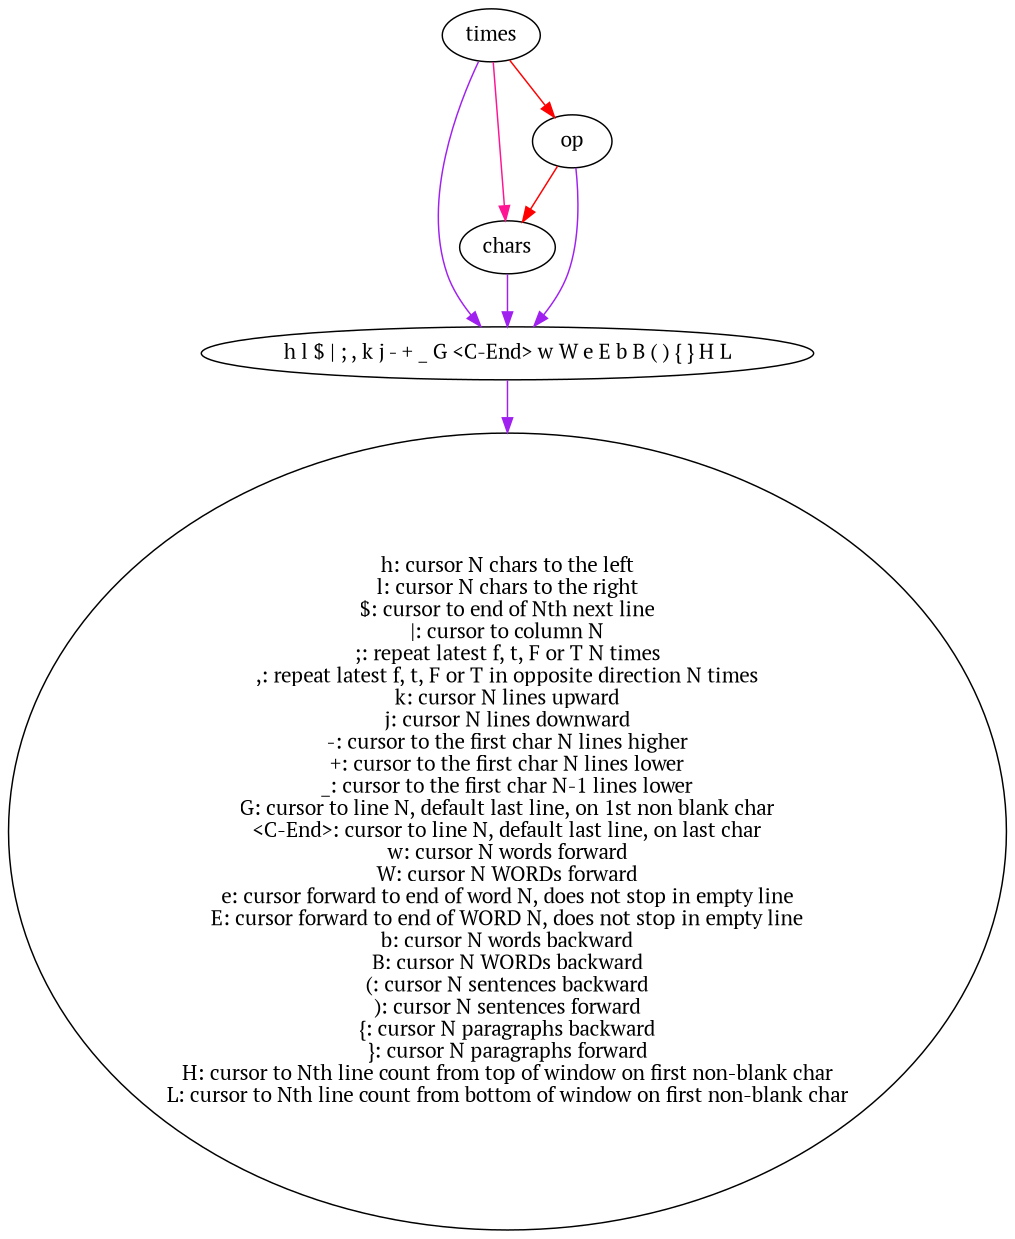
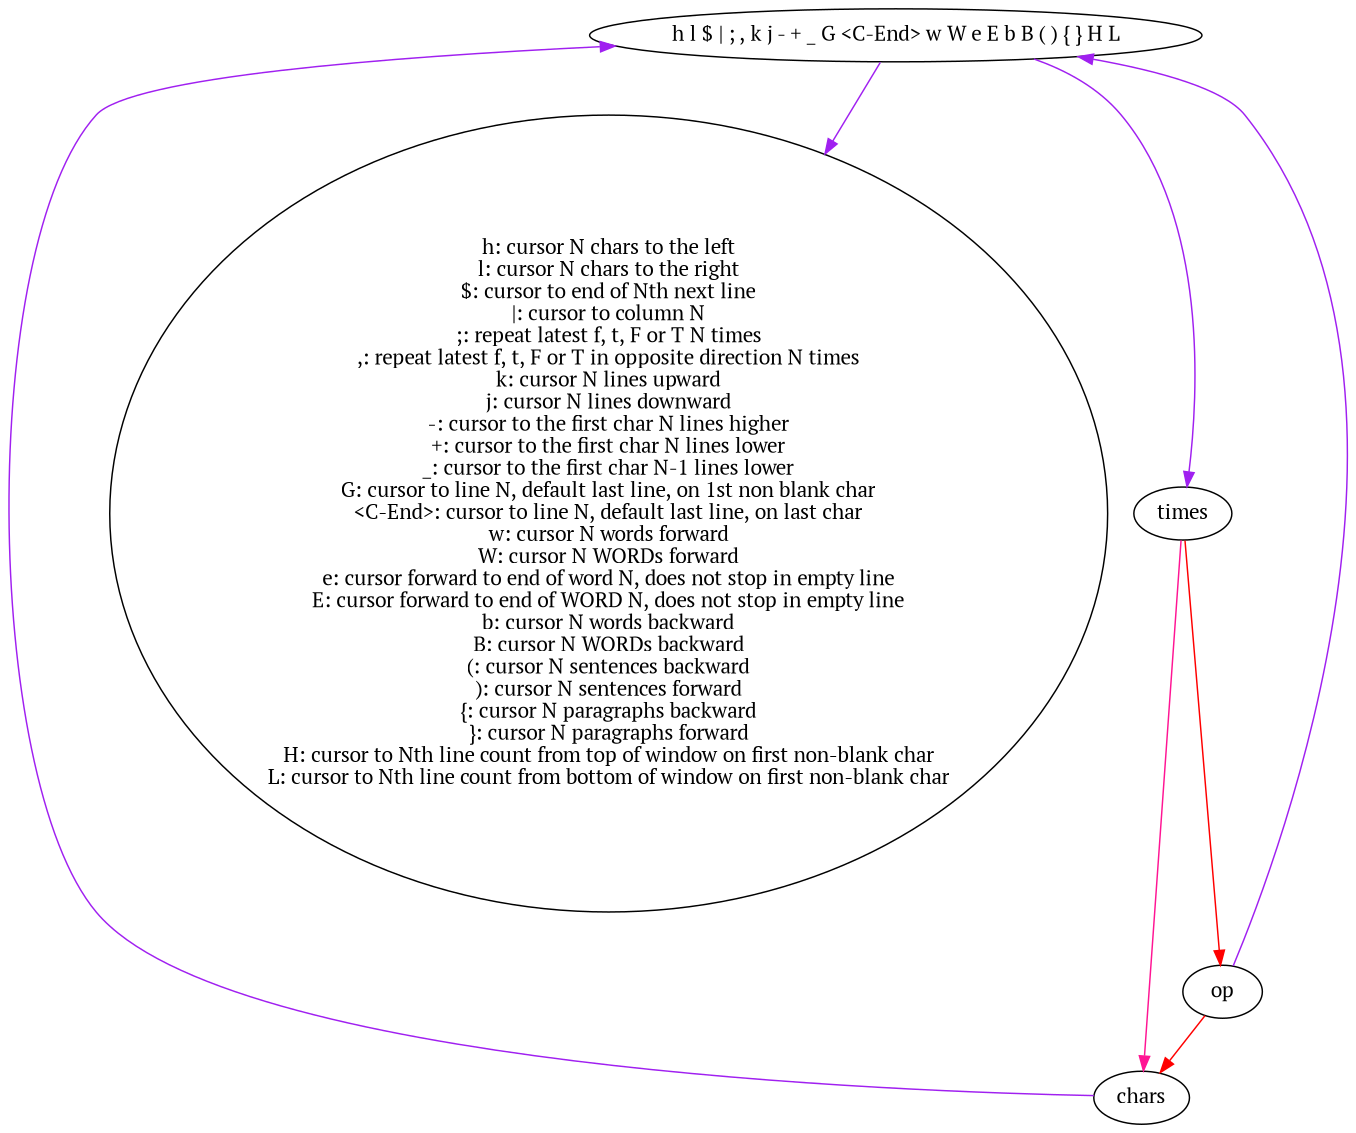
edge "times" -> "h l $ | ; , k j - + _ G <C-End> w W e E b B ( ) { } H L": reversed
